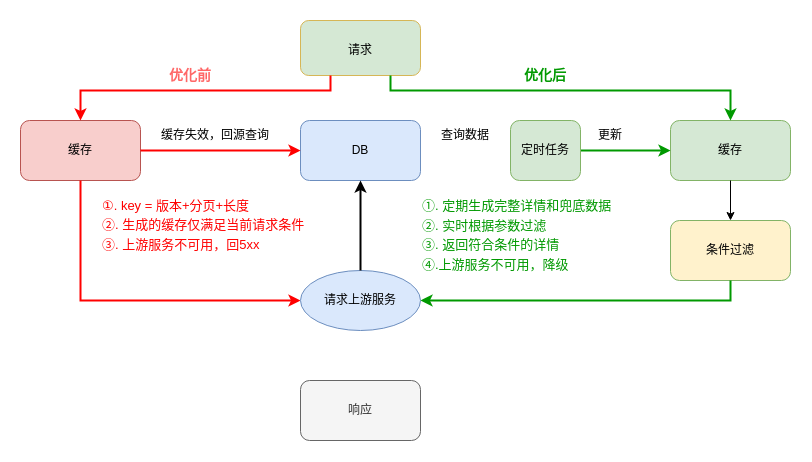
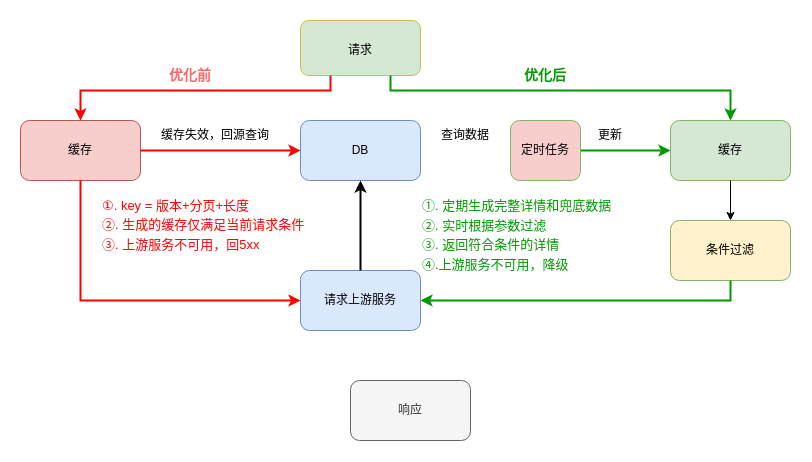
node "定时任务": fillcolor #d5e8d4 -> #f8cecc
node "请求上游服务": shape ellipse -> rounded rectangle
node "响应": moved (361, 411) -> (411, 411)
